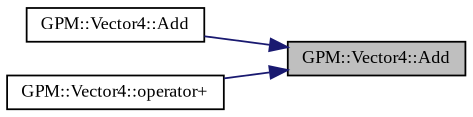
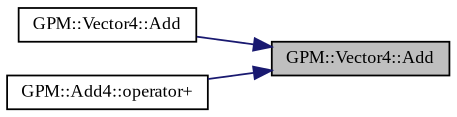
node "GPM::Vector4::operator+": label "GPM::Vector4::operator+" -> "GPM::Add4::operator+"
